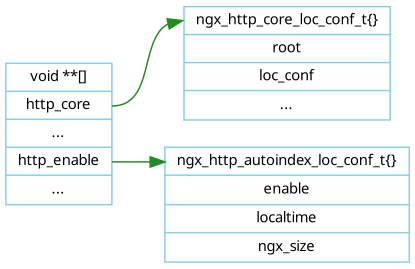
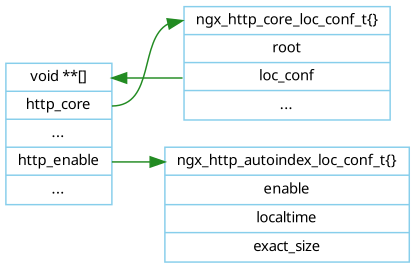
edge "ngx_http_core_loc_conf_t{}" -> "void **[]": added
node "ngx_http_autoindex_loc_conf_t{}": text "ngx_size" -> "exact_size"
